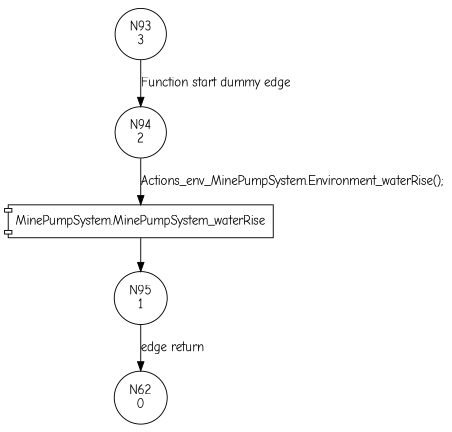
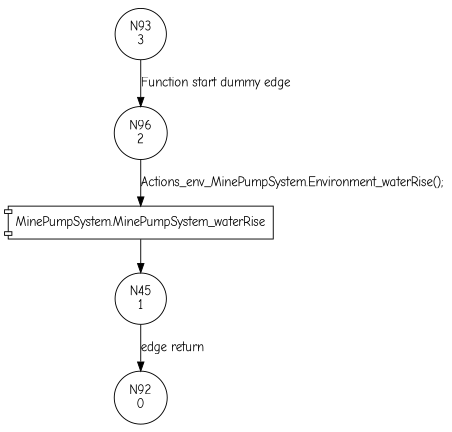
node "N94 2": label "N94 2" -> "N96 2"
node "N95 1": label "N95 1" -> "N45 1"
node "N62 0": label "N62 0" -> "N92 0"
